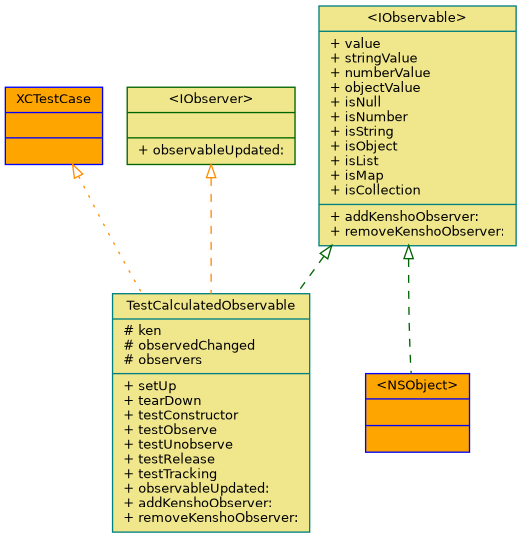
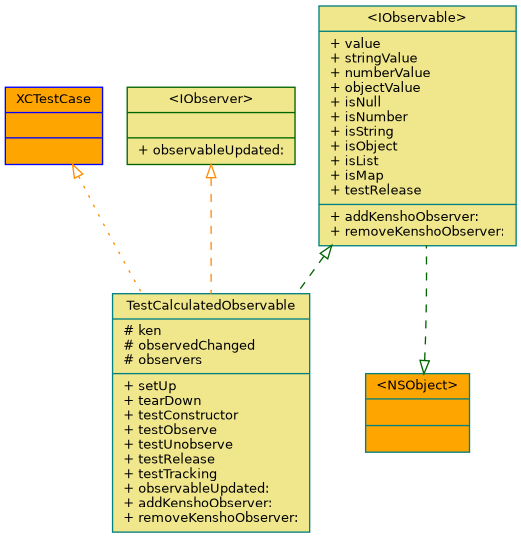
node "<IObservable>": text "+ isCollection" -> "+ testRelease"
edge "<NSObject>" -> "<IObservable>": reversed
node "<NSObject>": color blue -> teal
